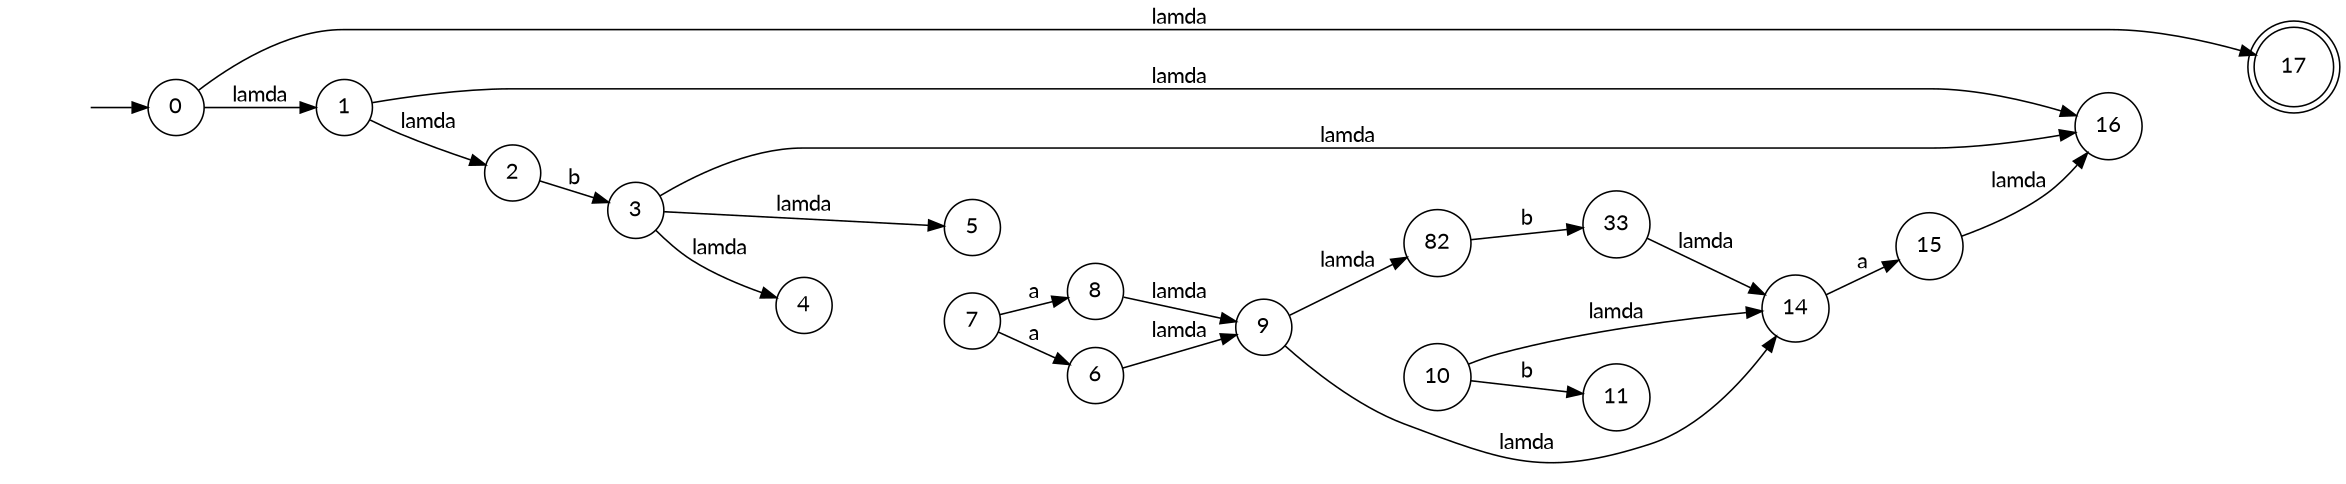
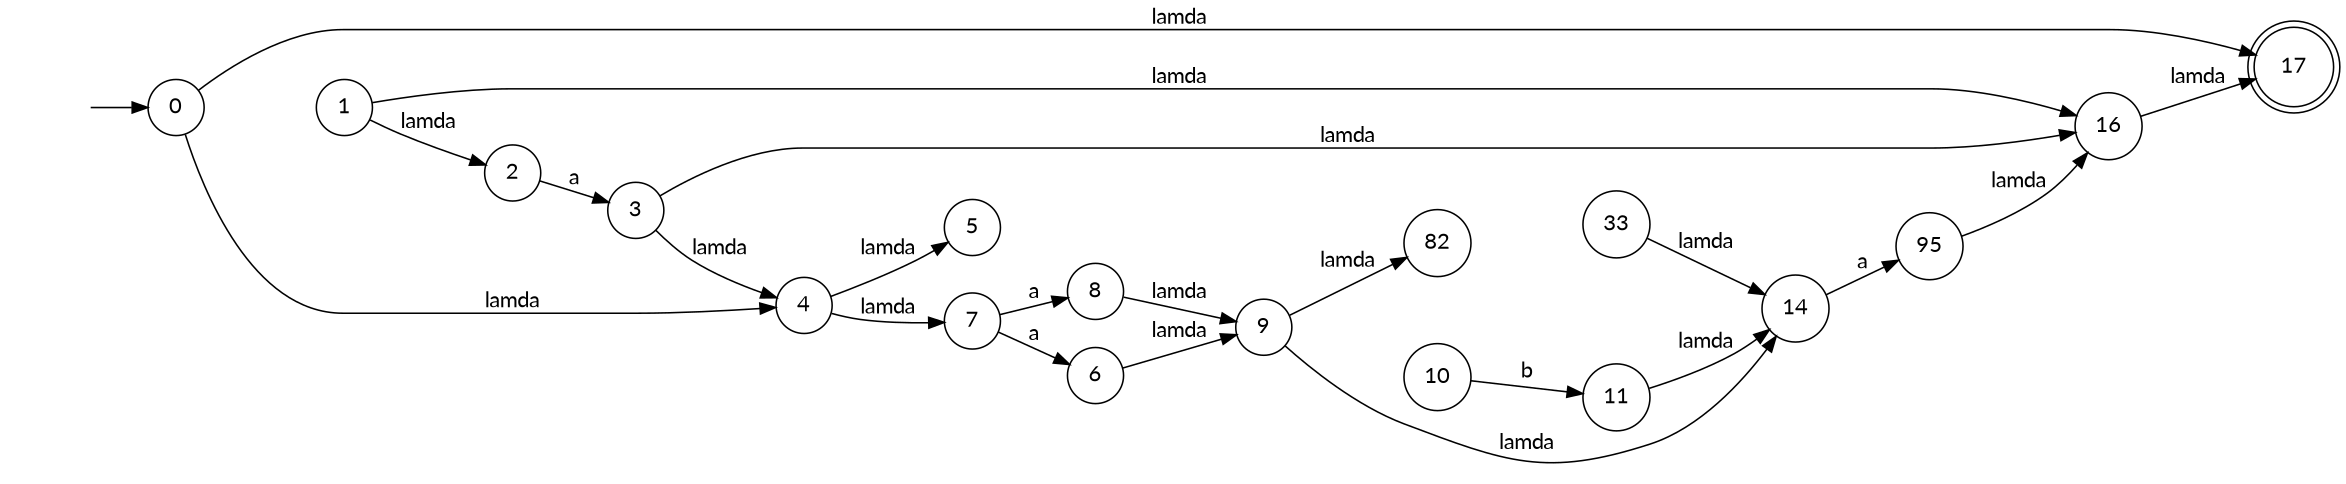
edge "16" -> "17": added, label "lamda"
edge "0" -> "1": now "0" -> "4"
edge "2" -> "3": label "b" -> "a"
edge "3" -> "5": now "4" -> "5"
edge "82" -> "33": removed, label "b"
node "15": label "15" -> "95"
edge "4" -> "7": added, label "lamda"
edge "10" -> "14": now "11" -> "14"
